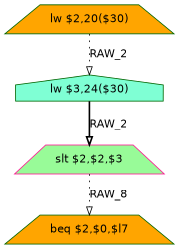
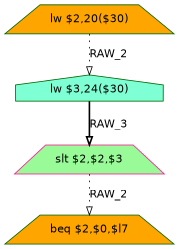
edge "lw $3,24($30)" -> "slt $2,$2,$3": label "RAW_2" -> "RAW_3"
edge "slt $2,$2,$3" -> "beq $2,$0,$l7": label "RAW_8" -> "RAW_2"
